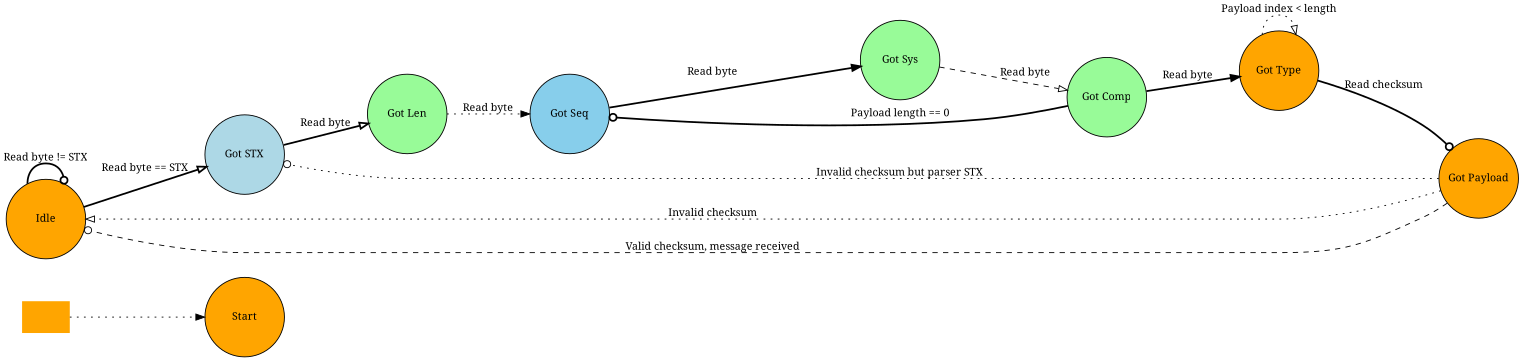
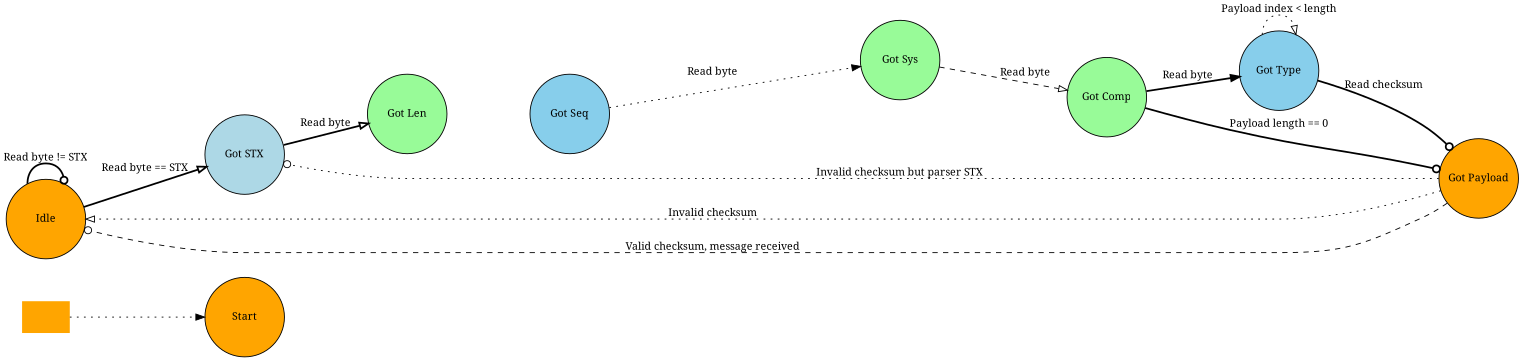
node "Got Type": fillcolor orange -> skyblue
edge "Got Seq" -> "Got Sys": style bold -> dotted
edge "Got Len" -> "Got Seq": removed, label "Read byte"
edge "Got Comp" -> "Got Seq": now "Got Comp" -> "Got Payload"
